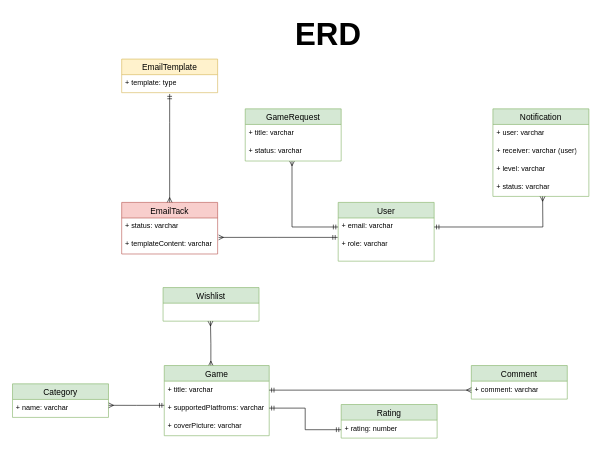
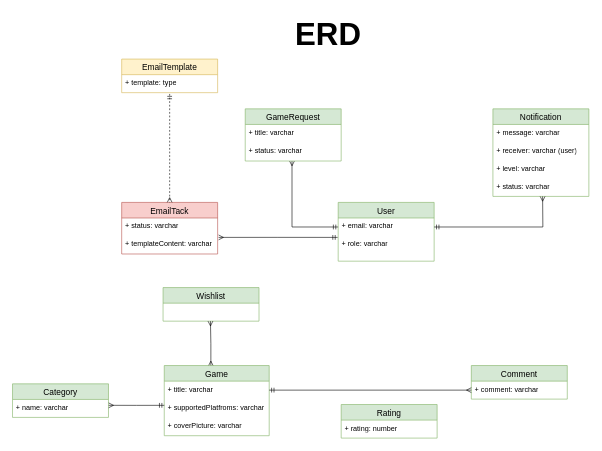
node "+ user: varchar": label "+ user: varchar" -> "+ message: varchar"
edge "+ template: type" -- "EmailTack": style solid -> dashed
edge "+ supportedPlatfroms: varchar" -- "Rating": removed
